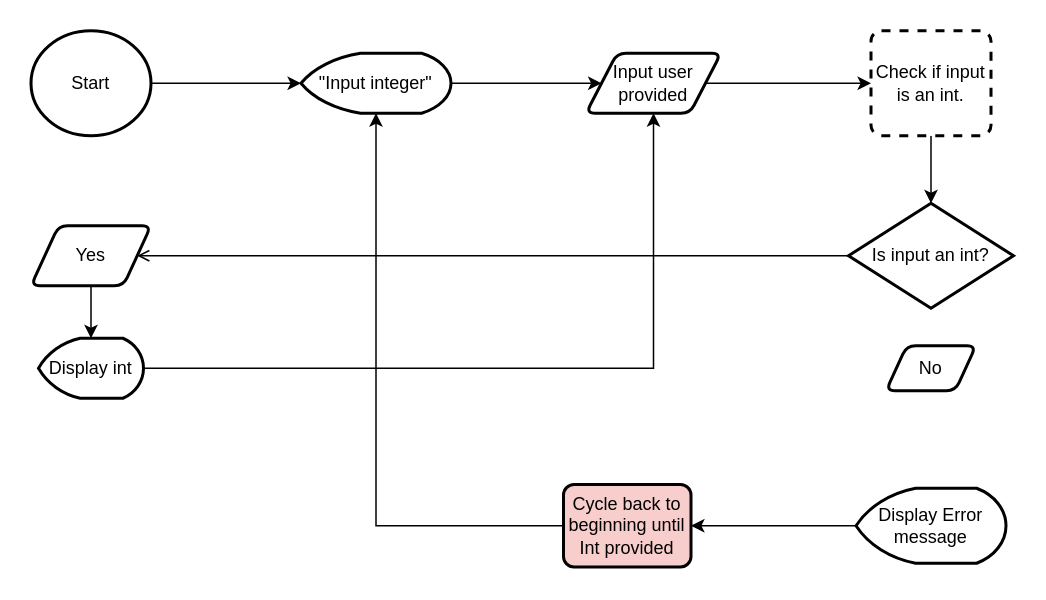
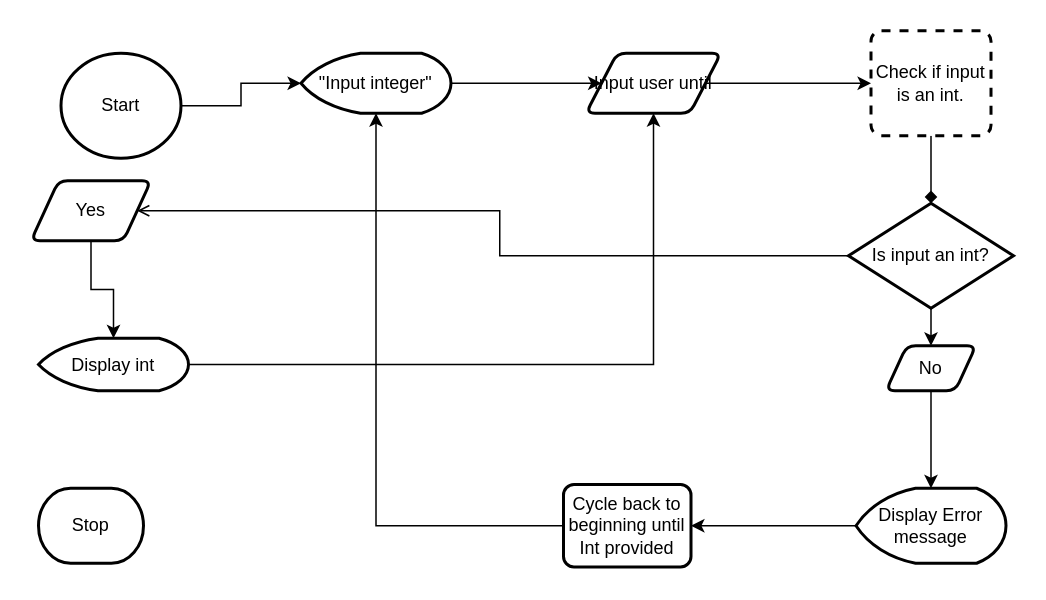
node "Start": moved (91, 83) -> (121, 106)
node "Input user provided": label "Input user provided" -> "Input user until"
edge "Check if input is an int." -> "Is input an int?": arrowhead classic -> diamond
node "Yes": moved (91, 256) -> (91, 211)
edge "Is input an int?" -> "No": added
node "Display int": size 105x60 -> 150x53
edge "No" -> "Display Error message": added
node "Stop": added
node "Cycle back to beginning until Int provided": fillcolor #f8cecc -> #ffffff
